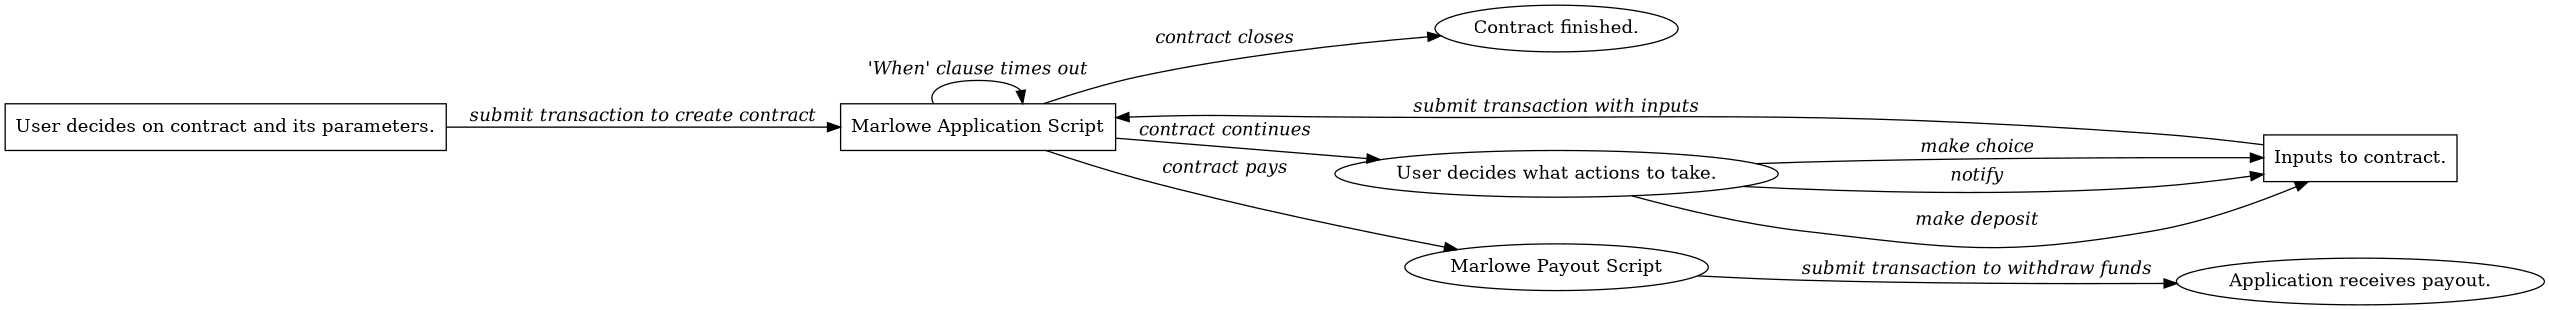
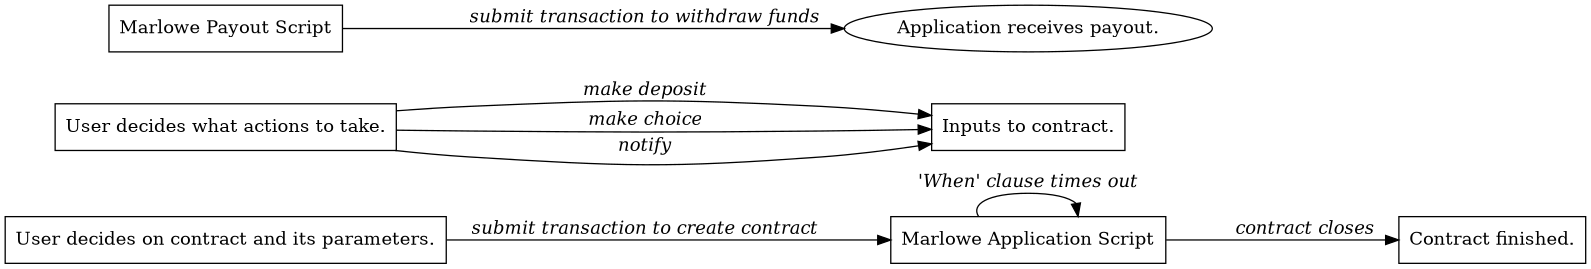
node "Contract finished.": shape ellipse -> box
edge "Inputs to contract." -> "Marlowe Application Script": removed, label "submit transaction with inputs"
edge "Marlowe Application Script" -> "User decides what actions to take.": removed, label "contract continues"
node "User decides what actions to take.": shape ellipse -> box
edge "Marlowe Application Script" -> "Marlowe Payout Script": removed, label "contract pays"
node "Marlowe Payout Script": shape ellipse -> box
